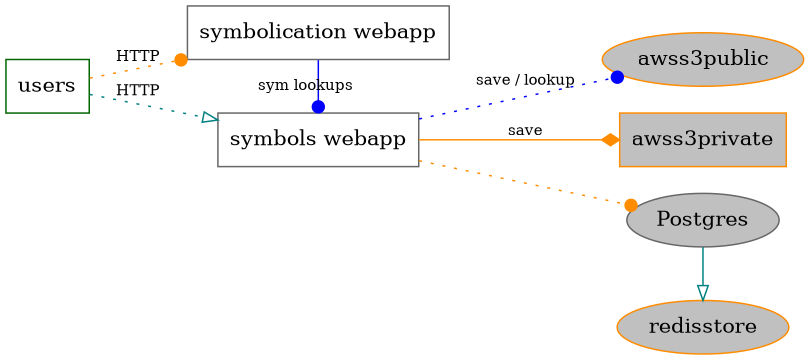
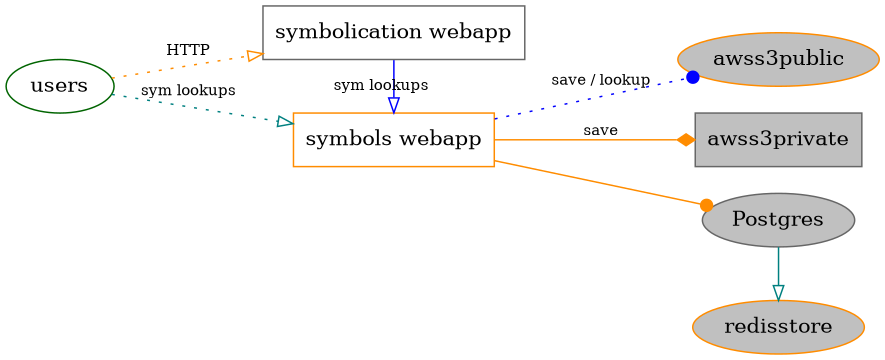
edge "users" -> "symbolication webapp": arrowhead dot -> onormal
edge "symbolication webapp" -> "symbols webapp": arrowhead dot -> onormal
node "users": shape box -> ellipse
edge "users" -> "symbols webapp": label "HTTP" -> "sym lookups"
node "symbols webapp": color gray40 -> darkorange
node "awss3private": color darkorange -> gray40
edge "symbols webapp" -> "Postgres": style dotted -> solid
